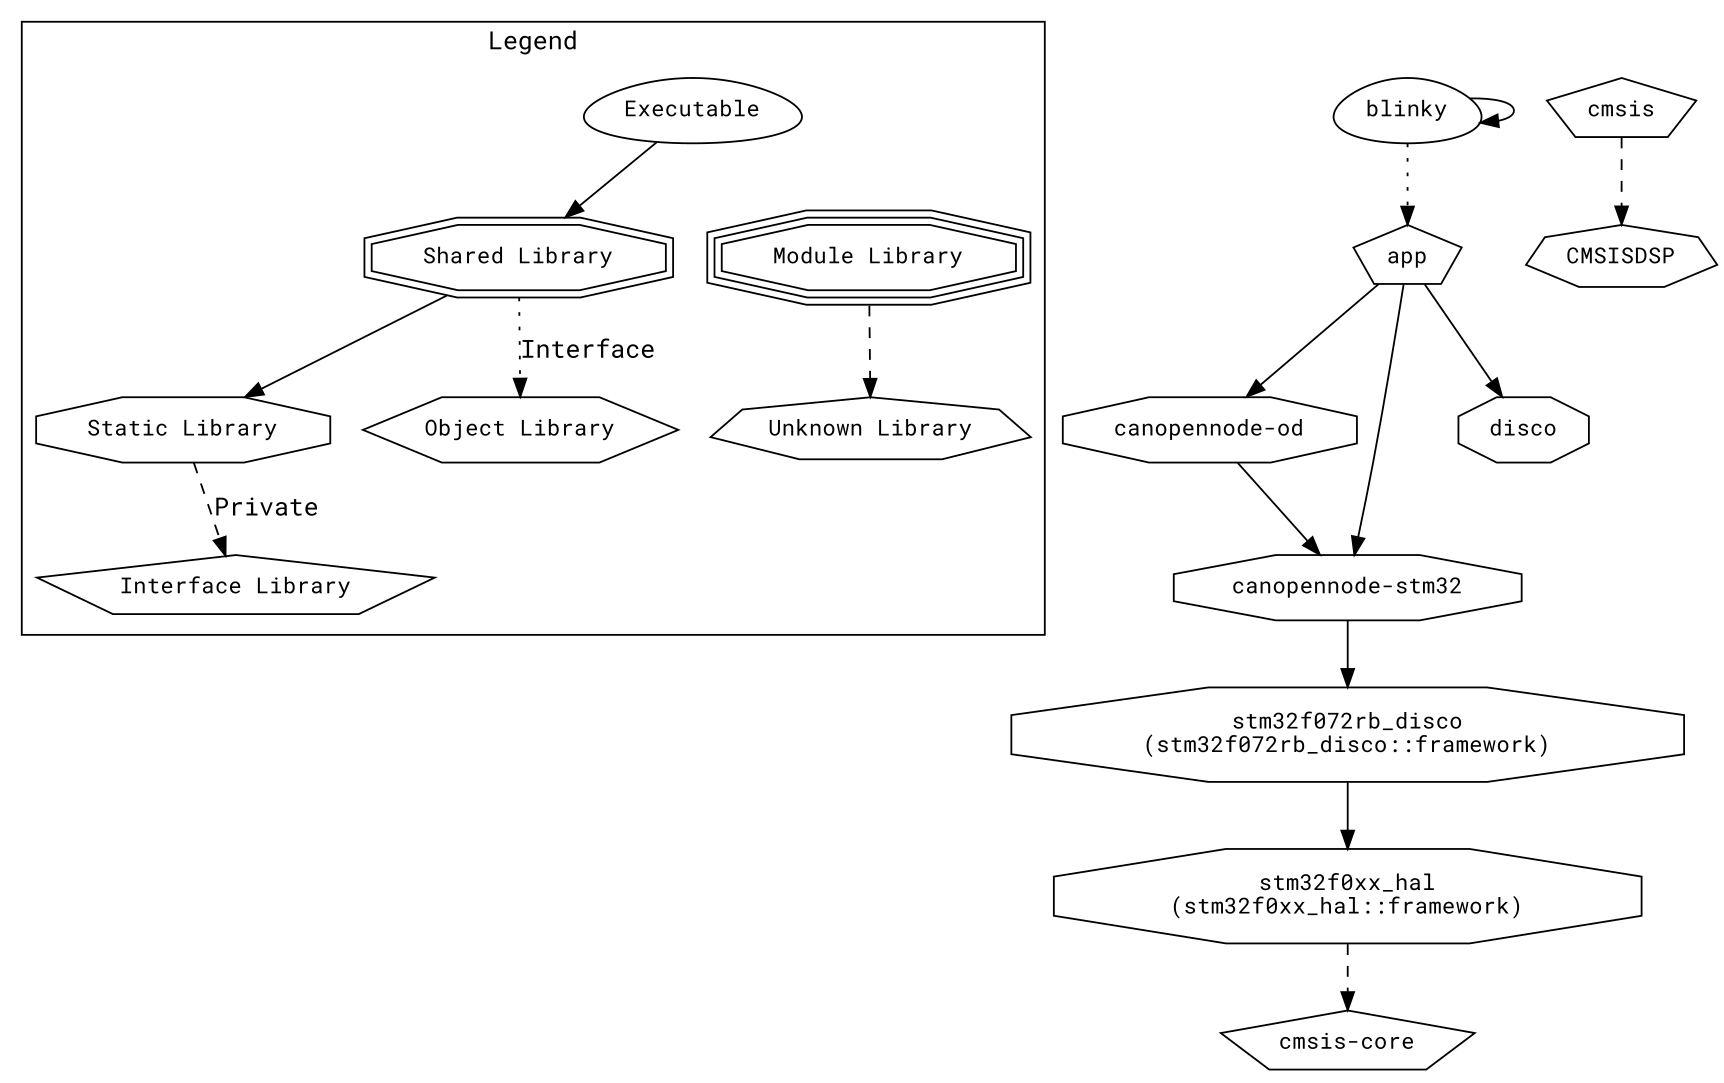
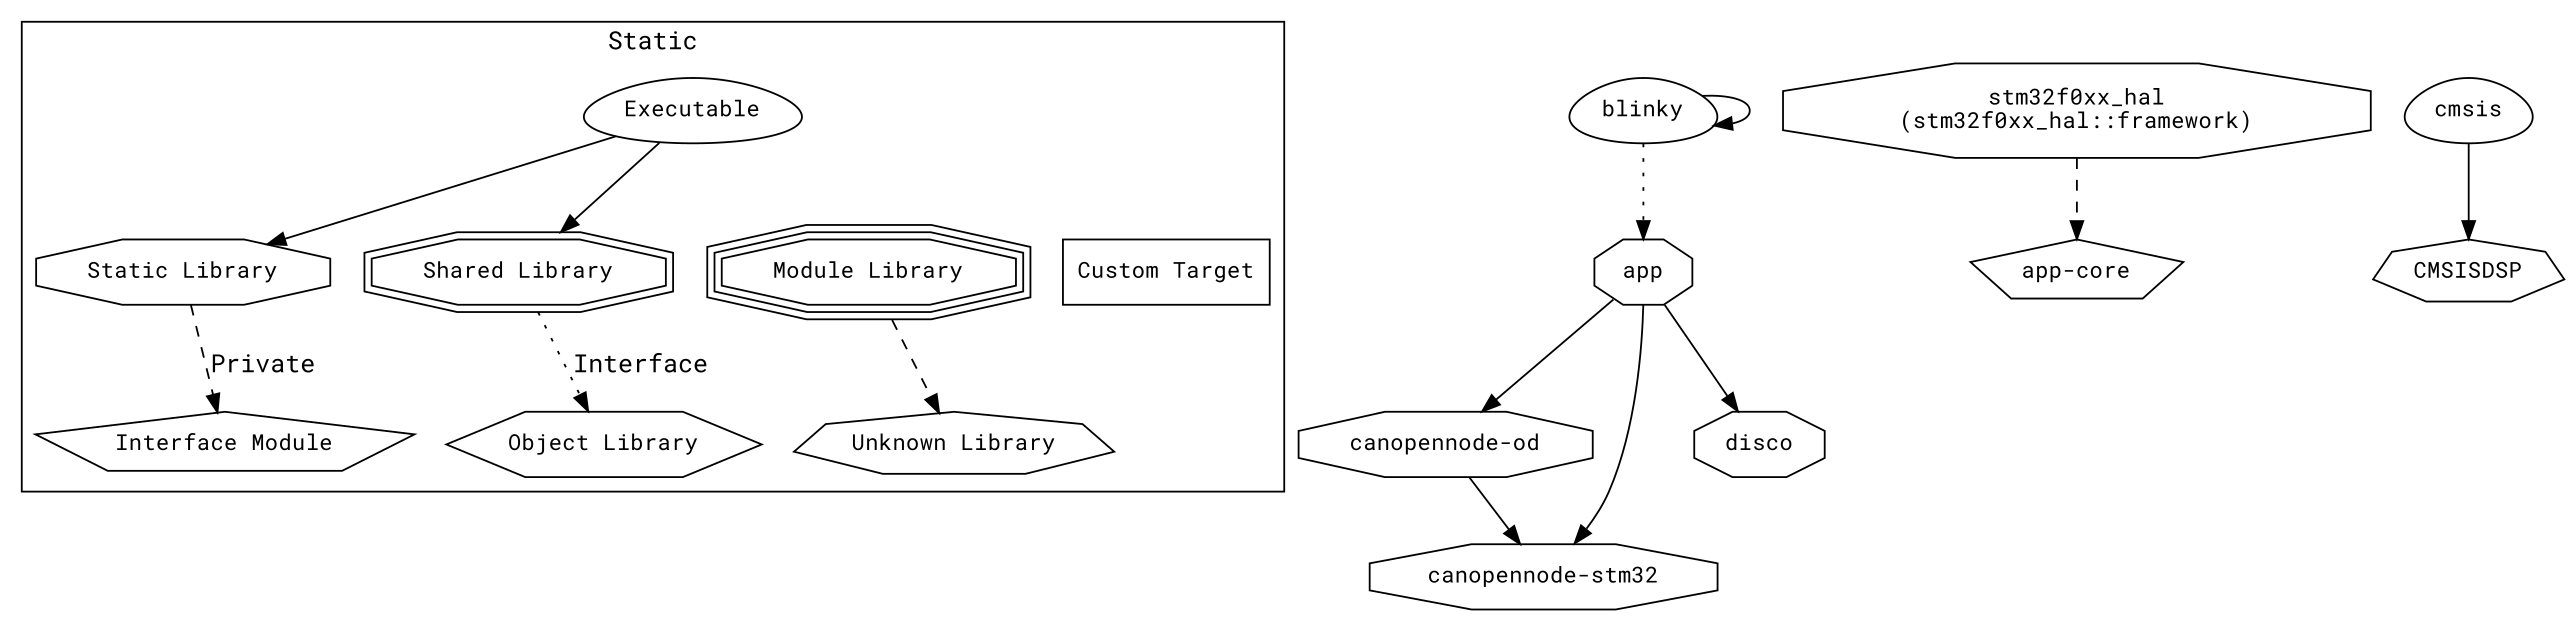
cluster "Legend": label "Legend" -> "Static"
node "cmsis": shape pentagon -> egg
edge "cmsis" -> "CMSISDSP": style dashed -> solid
node "app": shape pentagon -> octagon
node "Custom Target": added
edge "Shared Library" -> "Static Library": now "Executable" -> "Static Library"
node "Interface Library": label "Interface Library" -> "Interface Module"
node "stm32f072rb_disco (stm32f072rb_disco::framework)": removed
node "cmsis-core": label "cmsis-core" -> "app-core"
